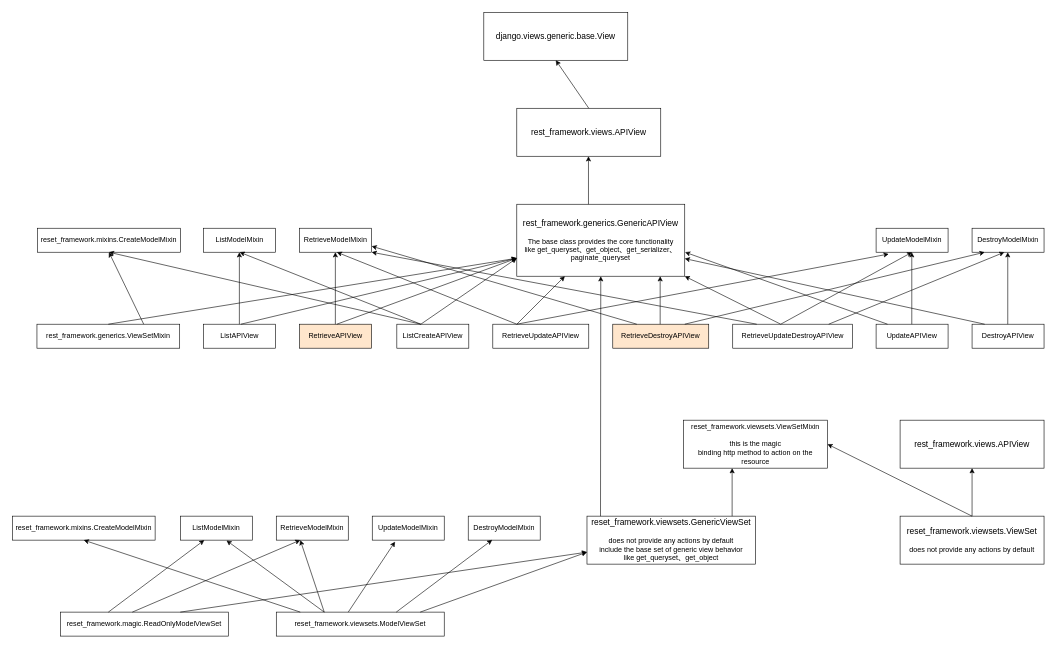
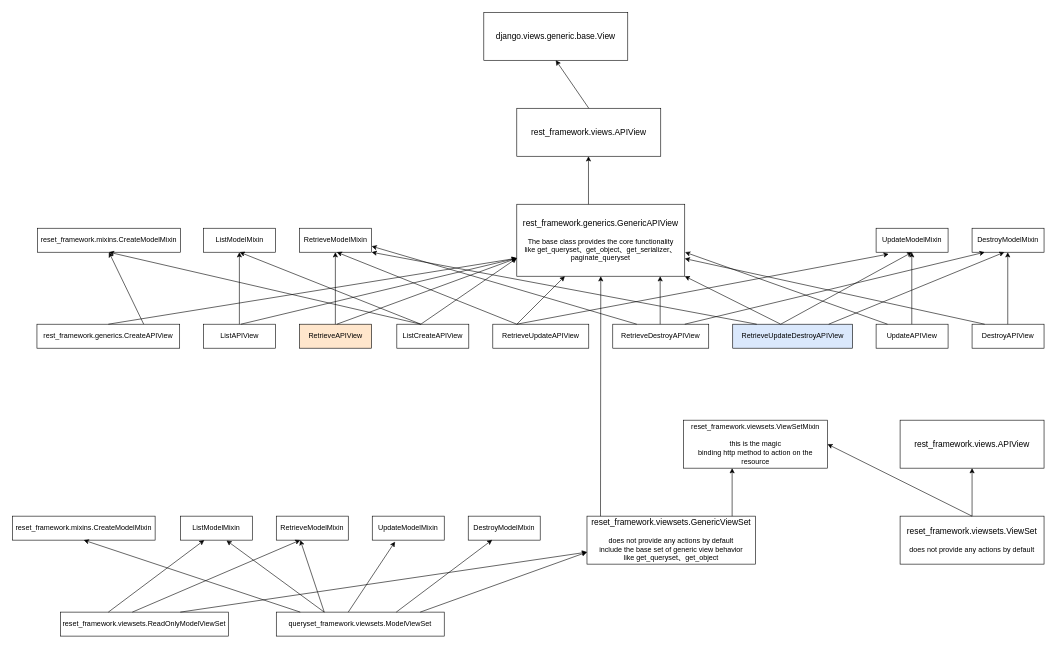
node "rest_framework.generics.ViewSetMixin": label "rest_framework.generics.ViewSetMixin" -> "rest_framework.generics.CreateAPIView"
node "RetrieveDestroyAPIView": fillcolor #ffe6cc -> #ffffff
node "RetrieveUpdateDestroyAPIView": fillcolor #ffffff -> #dae8fc
node "reset_framework.magic.ReadOnlyModelViewSet": label "reset_framework.magic.ReadOnlyModelViewSet" -> "reset_framework.viewsets.ReadOnlyModelViewSet"
node "reset_framework.viewsets.ModelViewSet": label "reset_framework.viewsets.ModelViewSet" -> "queryset_framework.viewsets.ModelViewSet"
